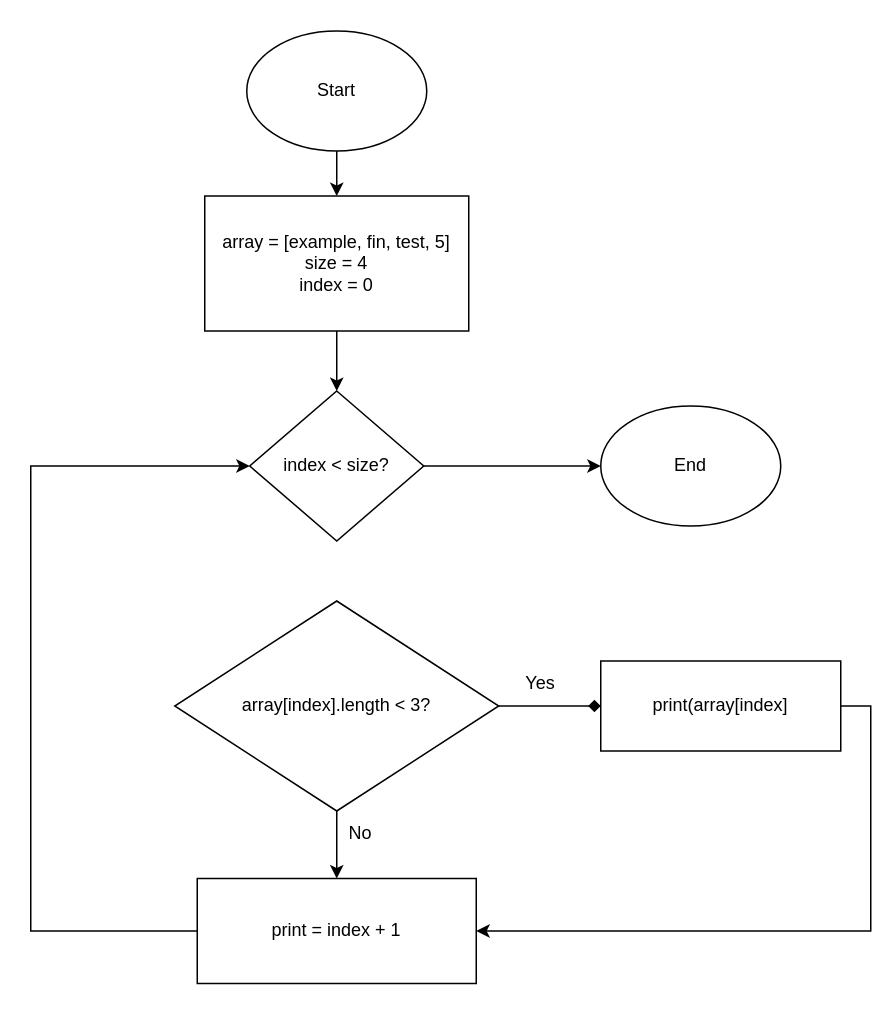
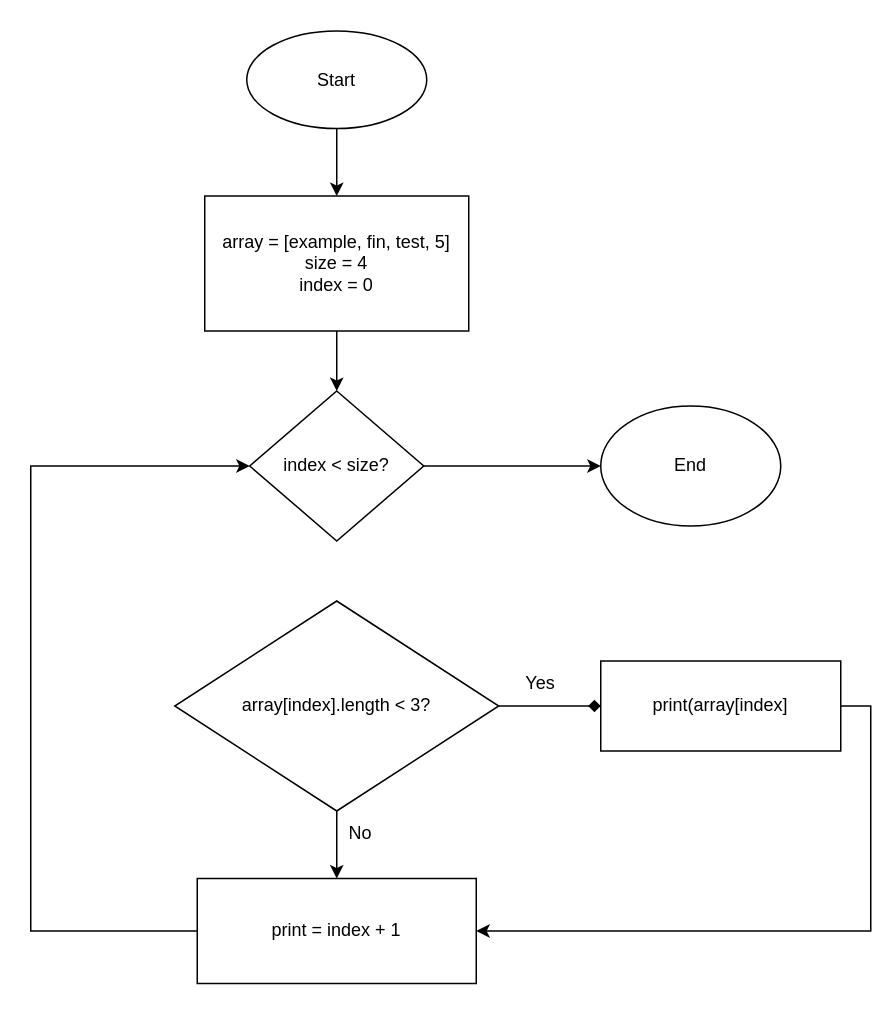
node "Start": size 180x120 -> 180x98
